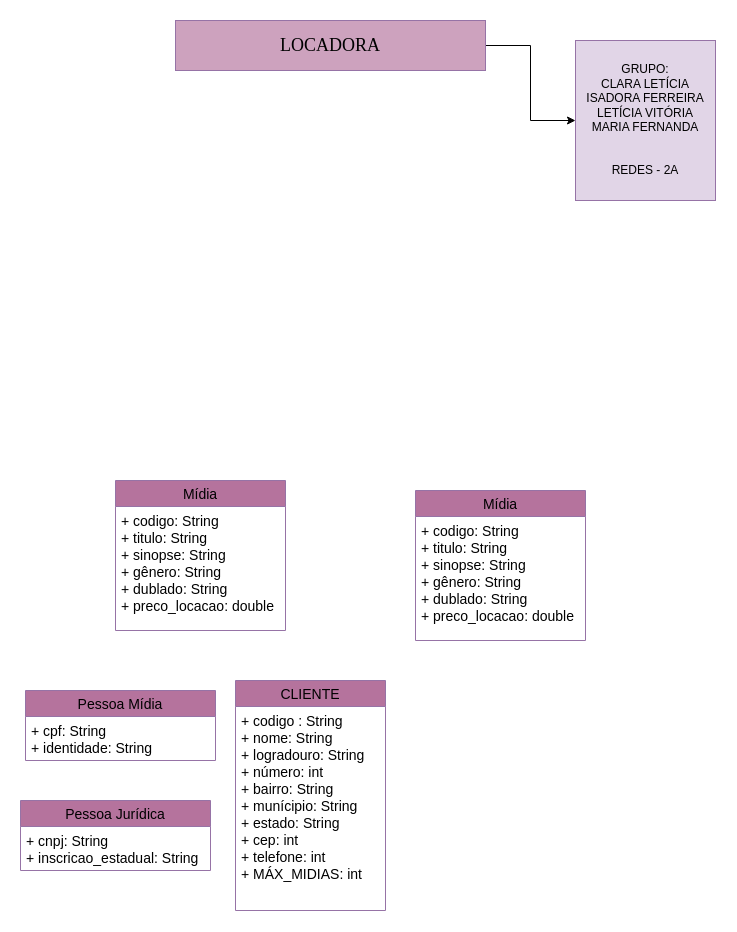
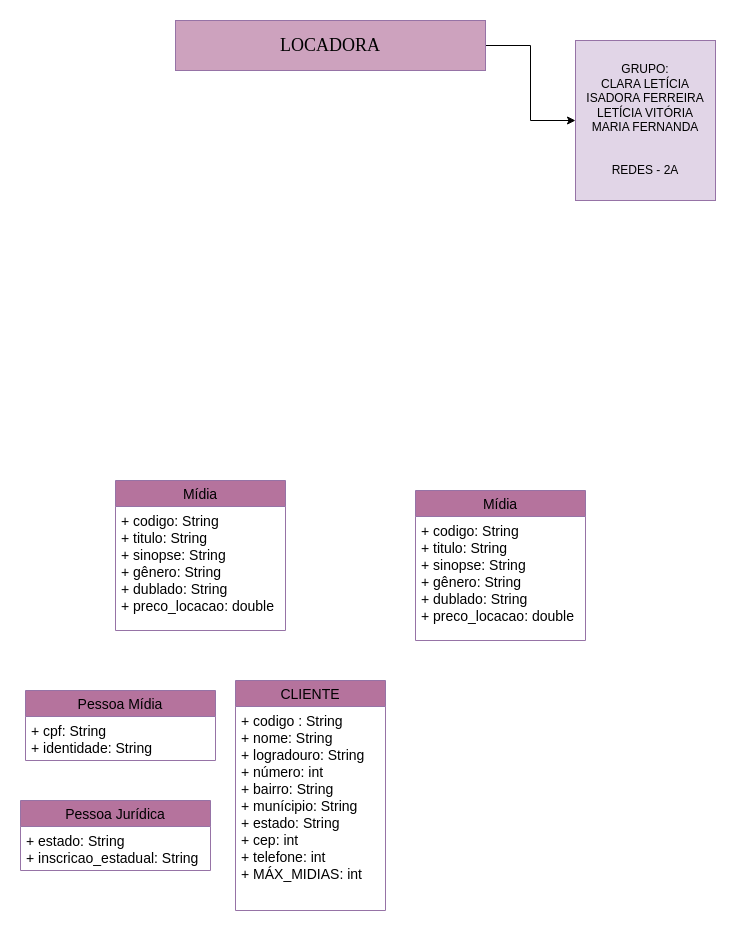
node "+ cnpj: String + inscricao_estadual: String": label "+ cnpj: String + inscricao_estadual: String" -> "+ estado: String + inscricao_estadual: String"
